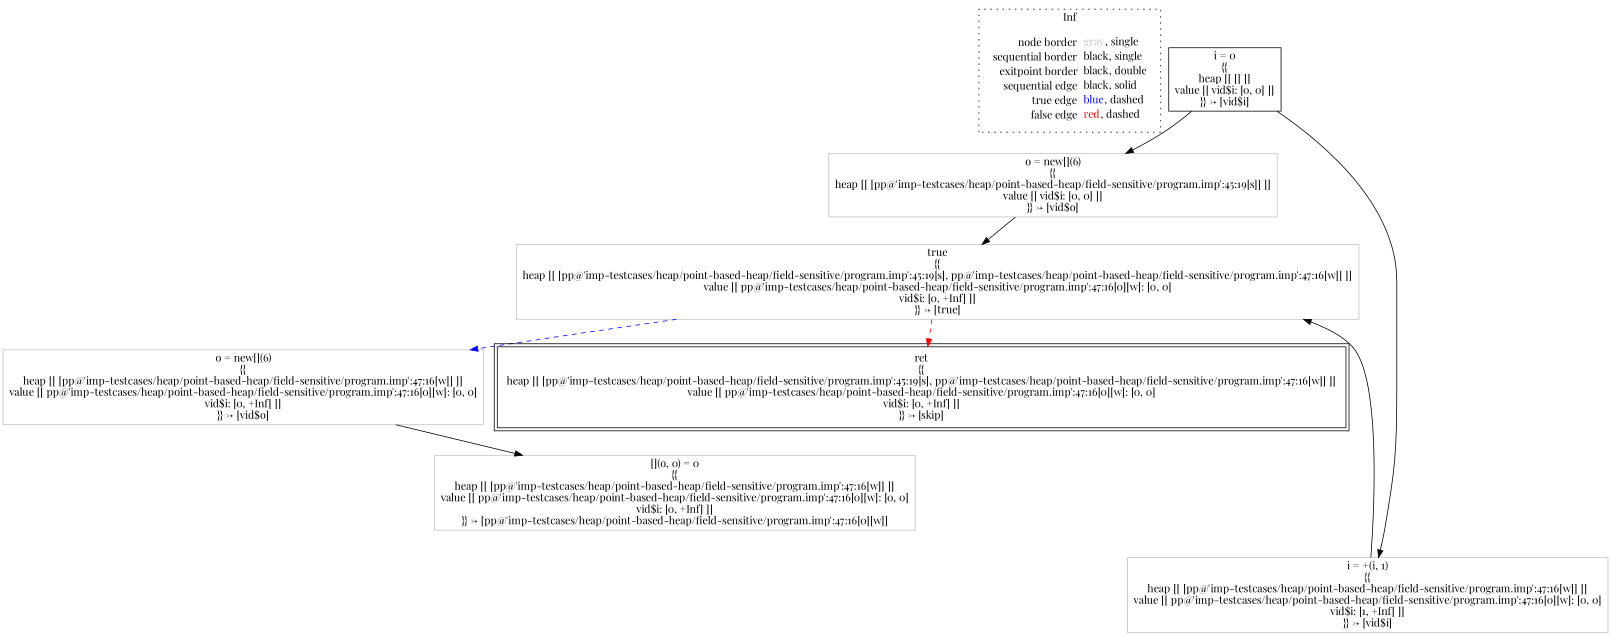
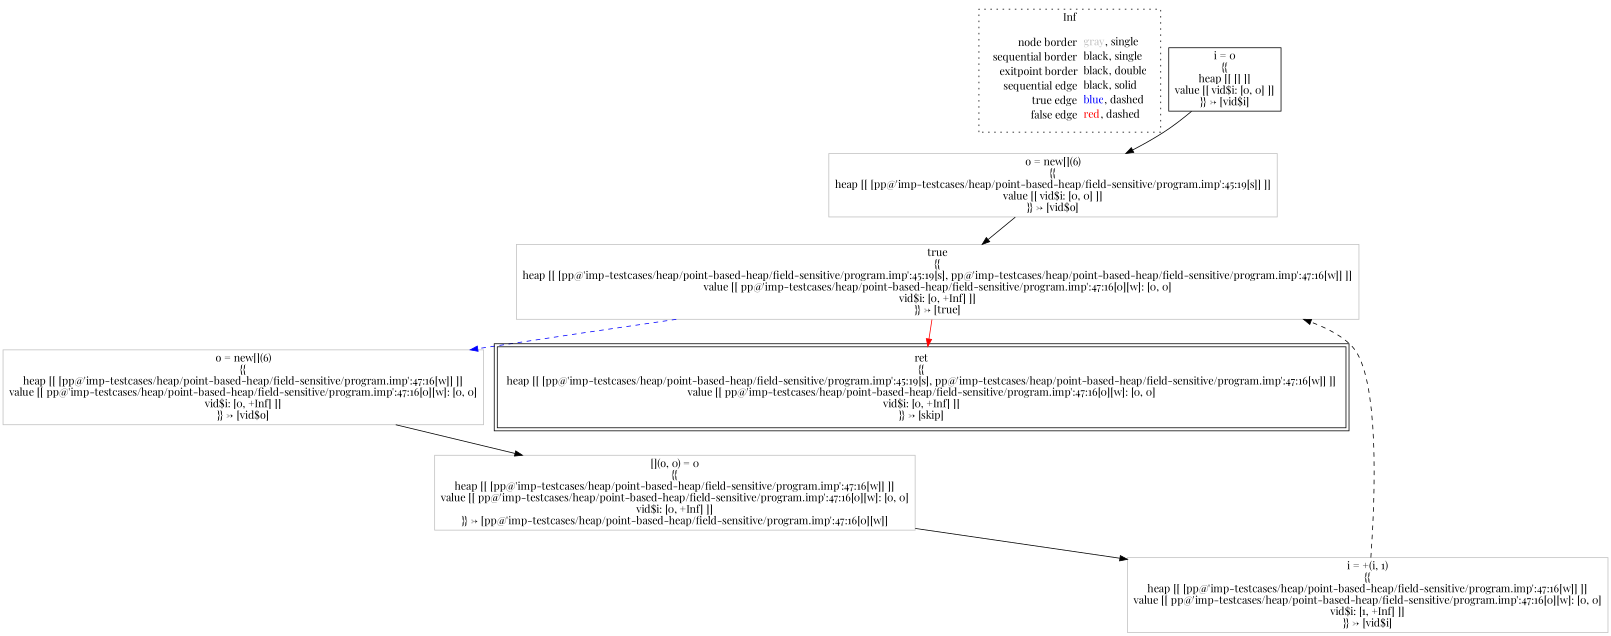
edge "i = 0" -> "i = +(i, 1)": now "[](o, 0) = 0" -> "i = +(i, 1)"
edge "true" -> "ret": style dashed -> solid
edge "i = +(i, 1)" -> "true": style solid -> dashed
